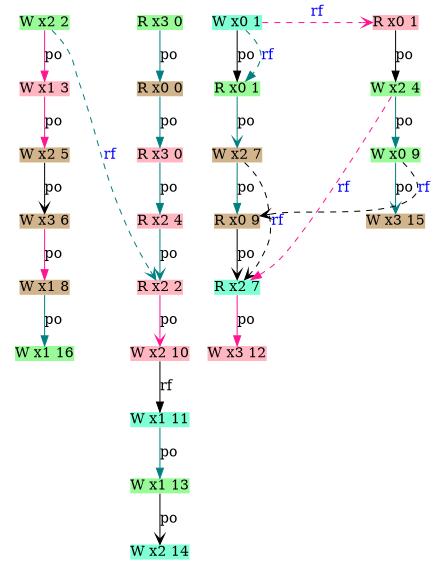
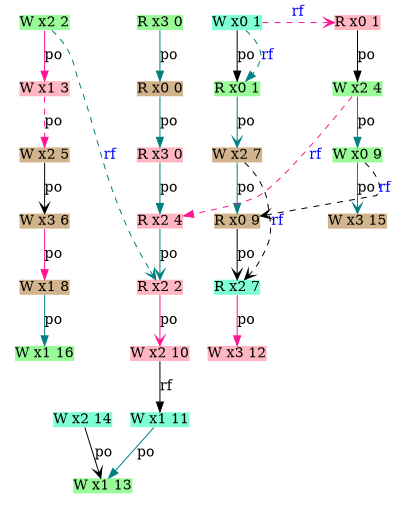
edge "W x1 3" -> "W x2 5": style solid -> dashed
edge "W x2 4" -> "R x2 7": now "W x2 4" -> "R x2 4"
edge "W x1 13" -> "W x2 14": reversed
